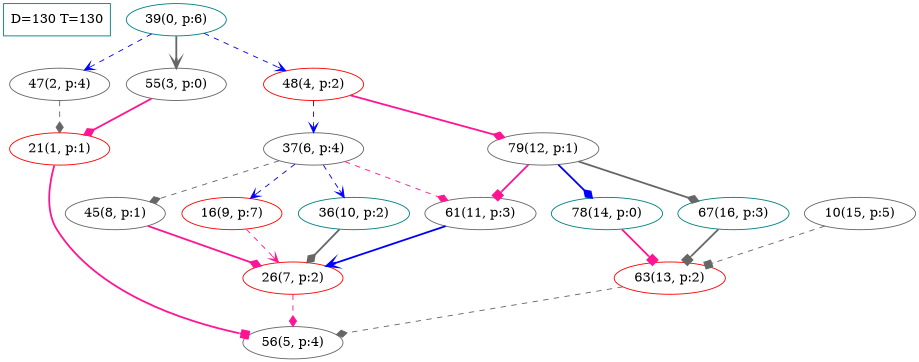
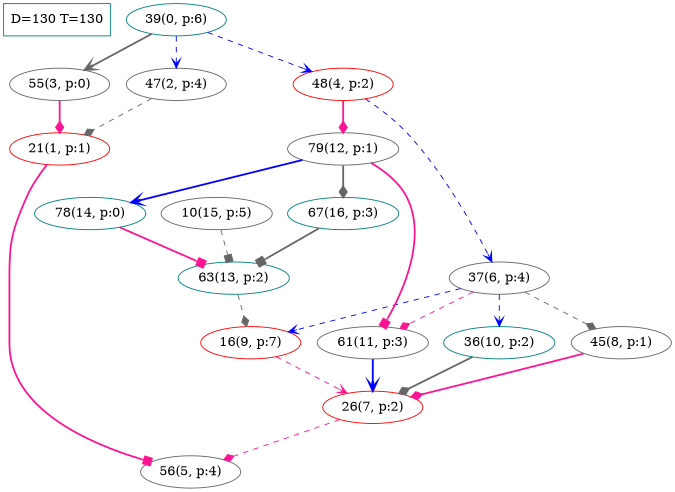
edge "79(12, p:1)" -> "78(14, p:0)": arrowhead diamond -> vee
node "63(13, p:2)": color red -> teal
edge "63(13, p:2)" -> "56(5, p:4)": now "63(13, p:2)" -> "16(9, p:7)"
